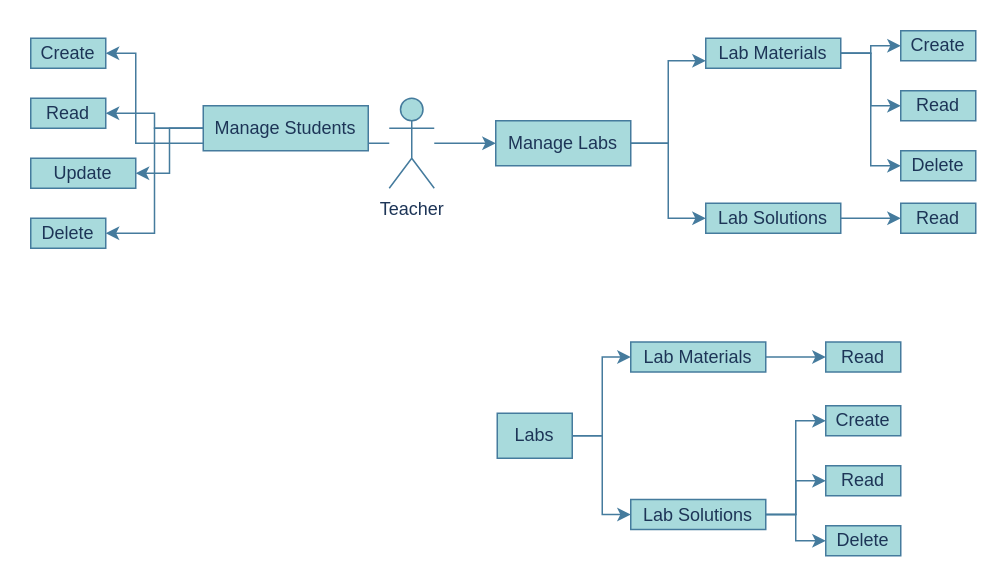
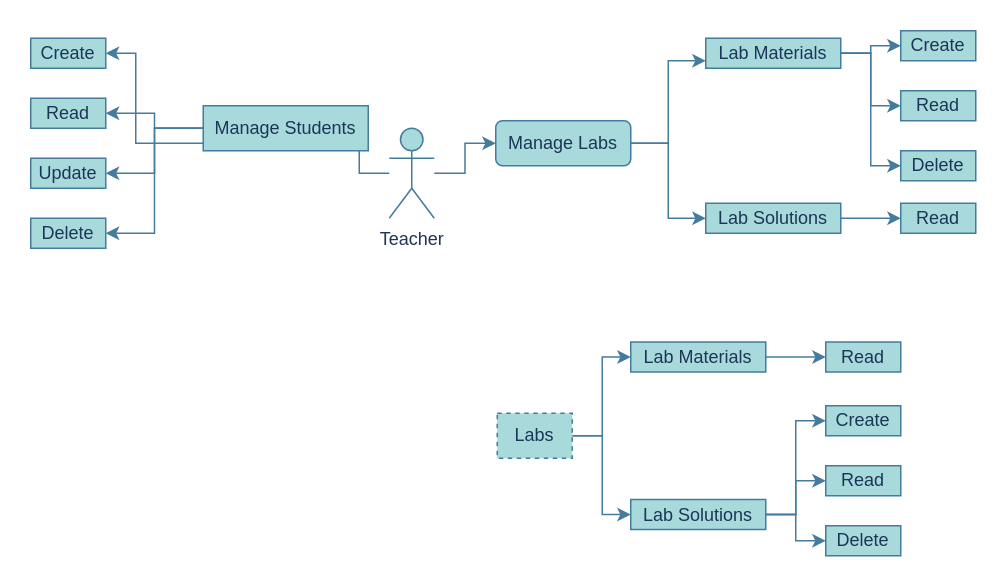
node "Teacher": moved (412, 143) -> (412, 173)
node "Manage Labs": shape rectangle -> rounded rectangle
node "Update": size 105x30 -> 75x30
node "Labs": style solid -> dashed
